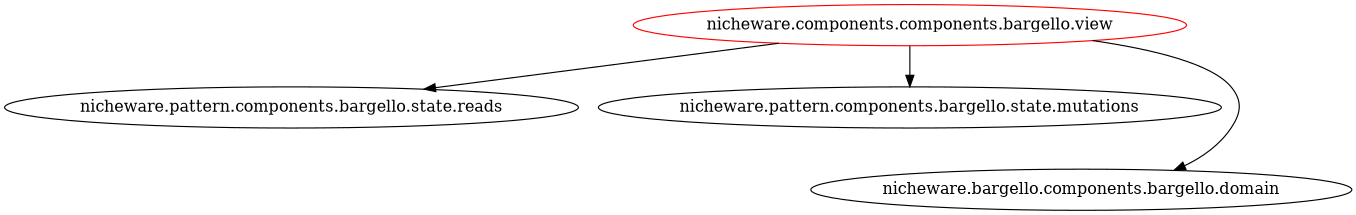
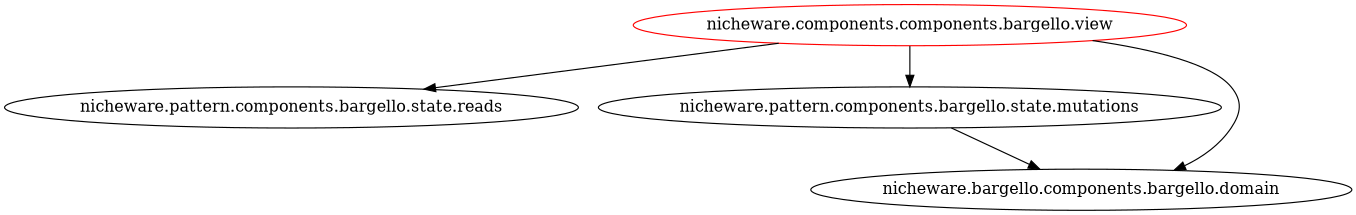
edge "nicheware.pattern.components.bargello.state.mutations" -> "nicheware.bargello.components.bargello.domain": added
